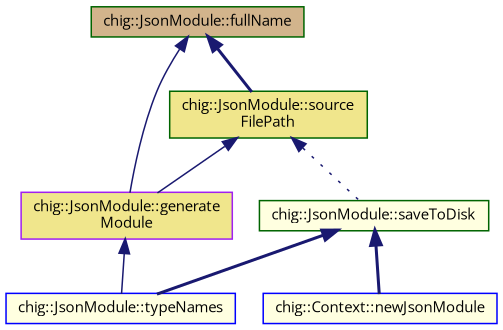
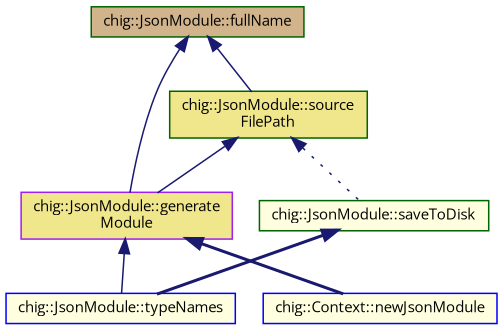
edge "chig::JsonModule::source FilePath" -> "chig::JsonModule::fullName": style bold -> solid
edge "chig::Context::newJsonModule" -> "chig::JsonModule::saveToDisk": now "chig::Context::newJsonModule" -> "chig::JsonModule::generate Module"
